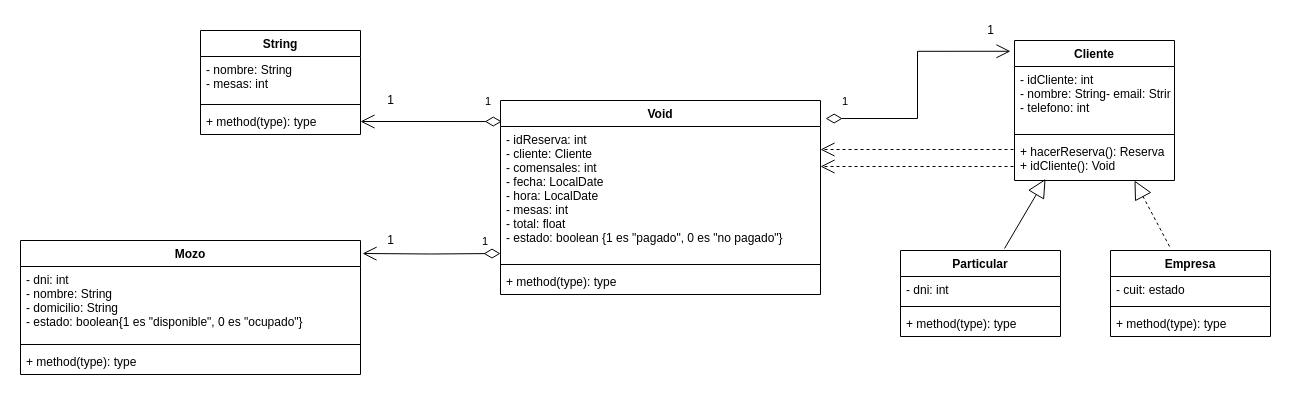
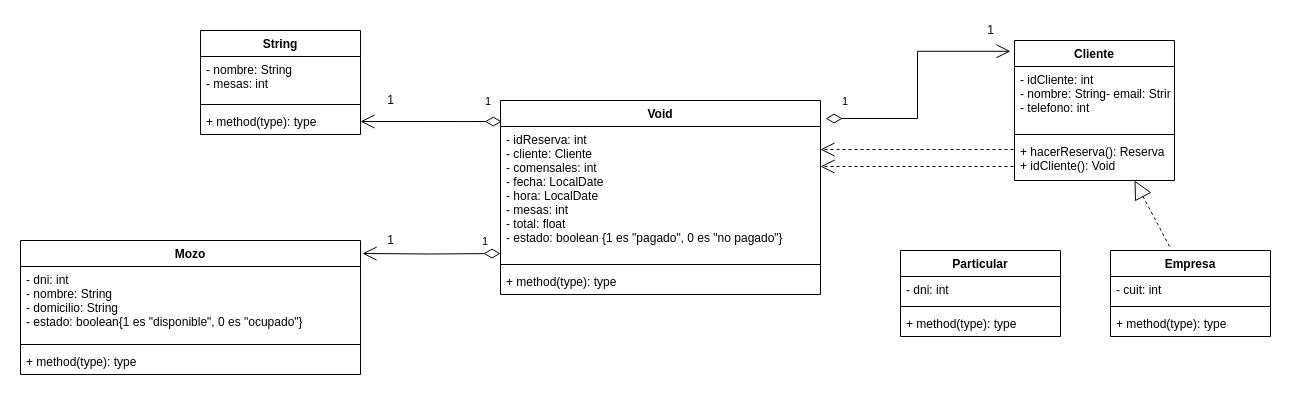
edge "Particular" -> "+ hacerReserva(): Reserva + idCliente(): Void": removed
node "- cuit: estado": label "- cuit: estado" -> "- cuit: int"
